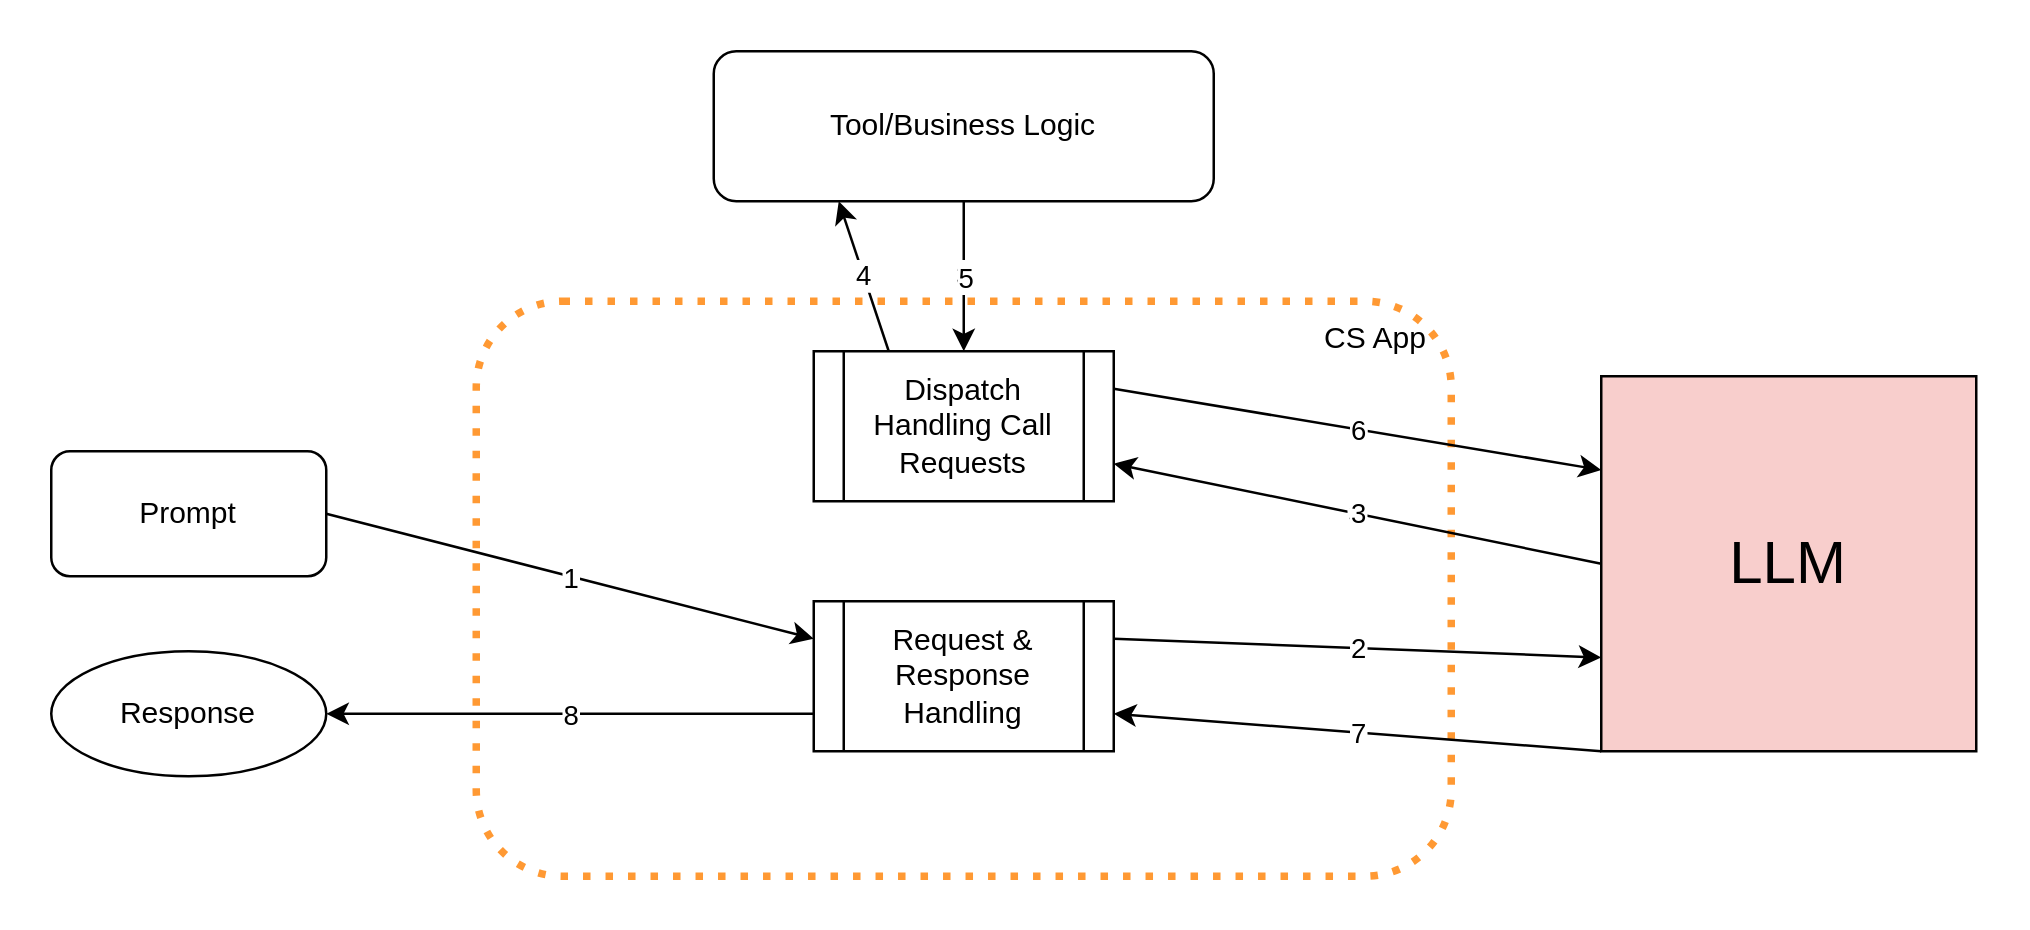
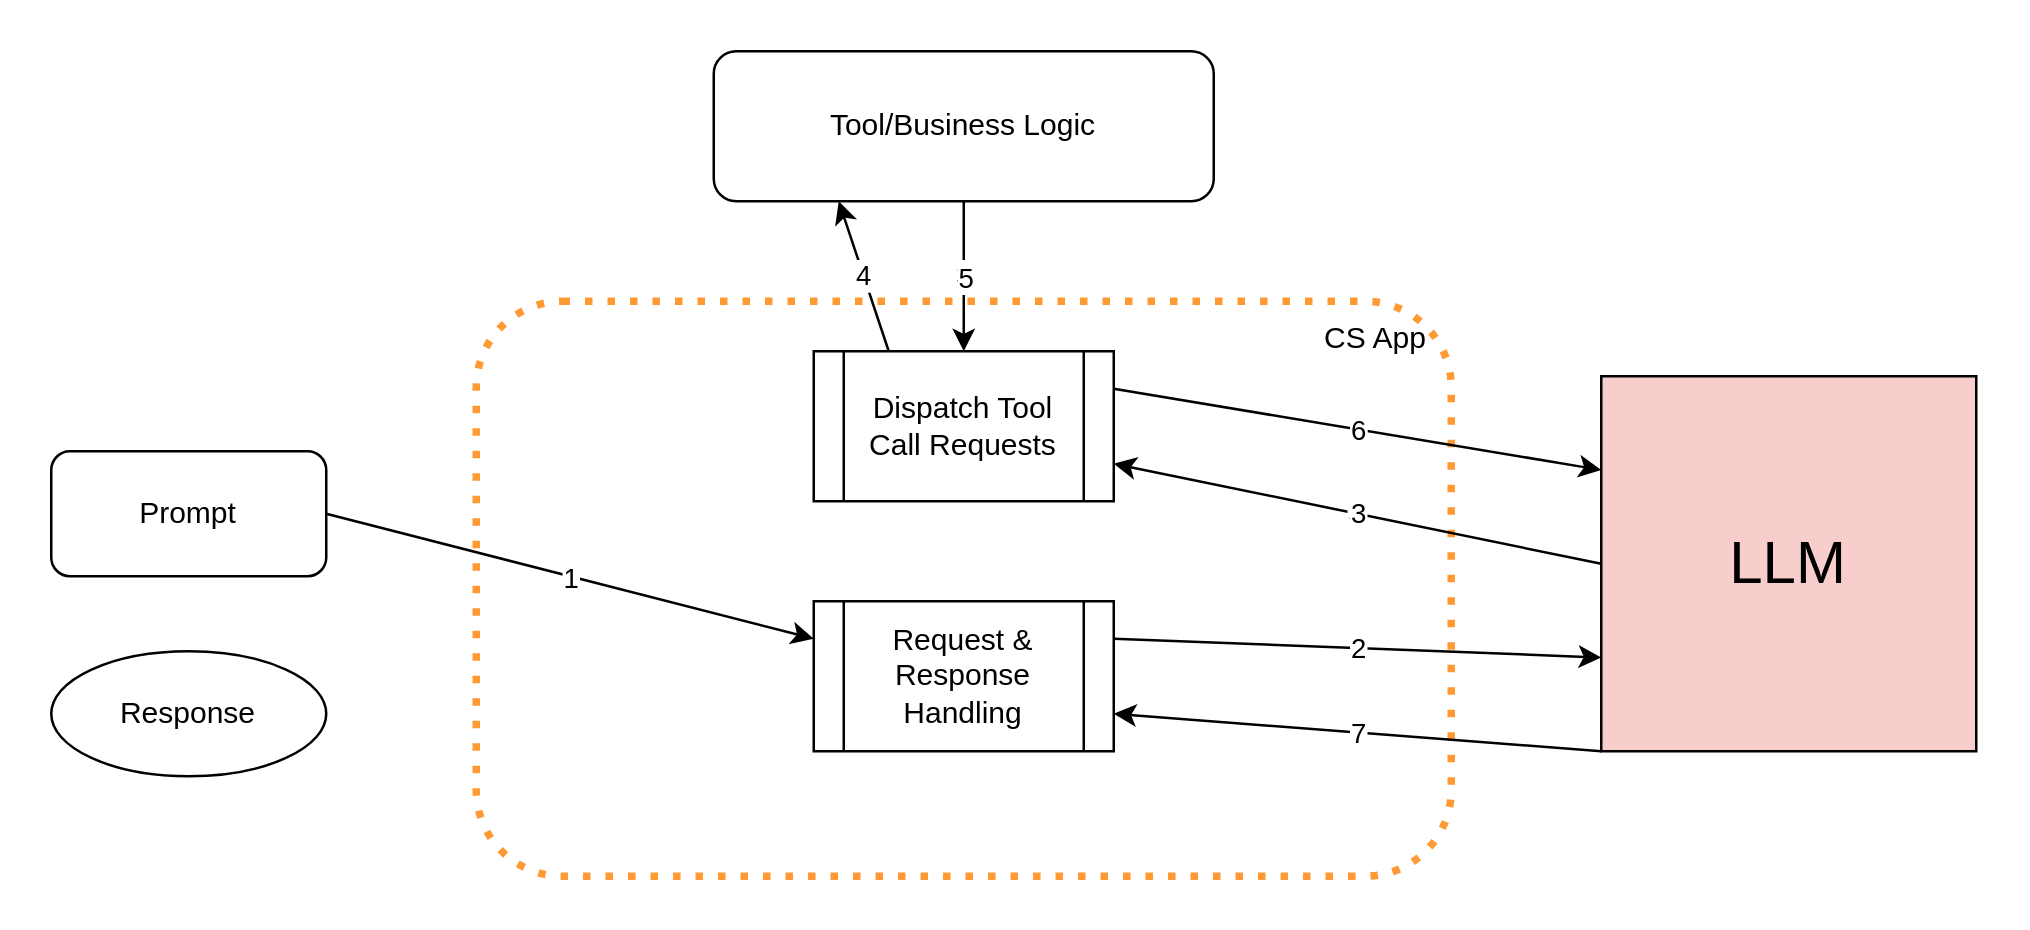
node "Dispatch Handling Call Requests": label "Dispatch Handling Call Requests" -> "Dispatch Tool Call Requests"
edge "Request & Response Handling" -> "Response": removed, label "8"
